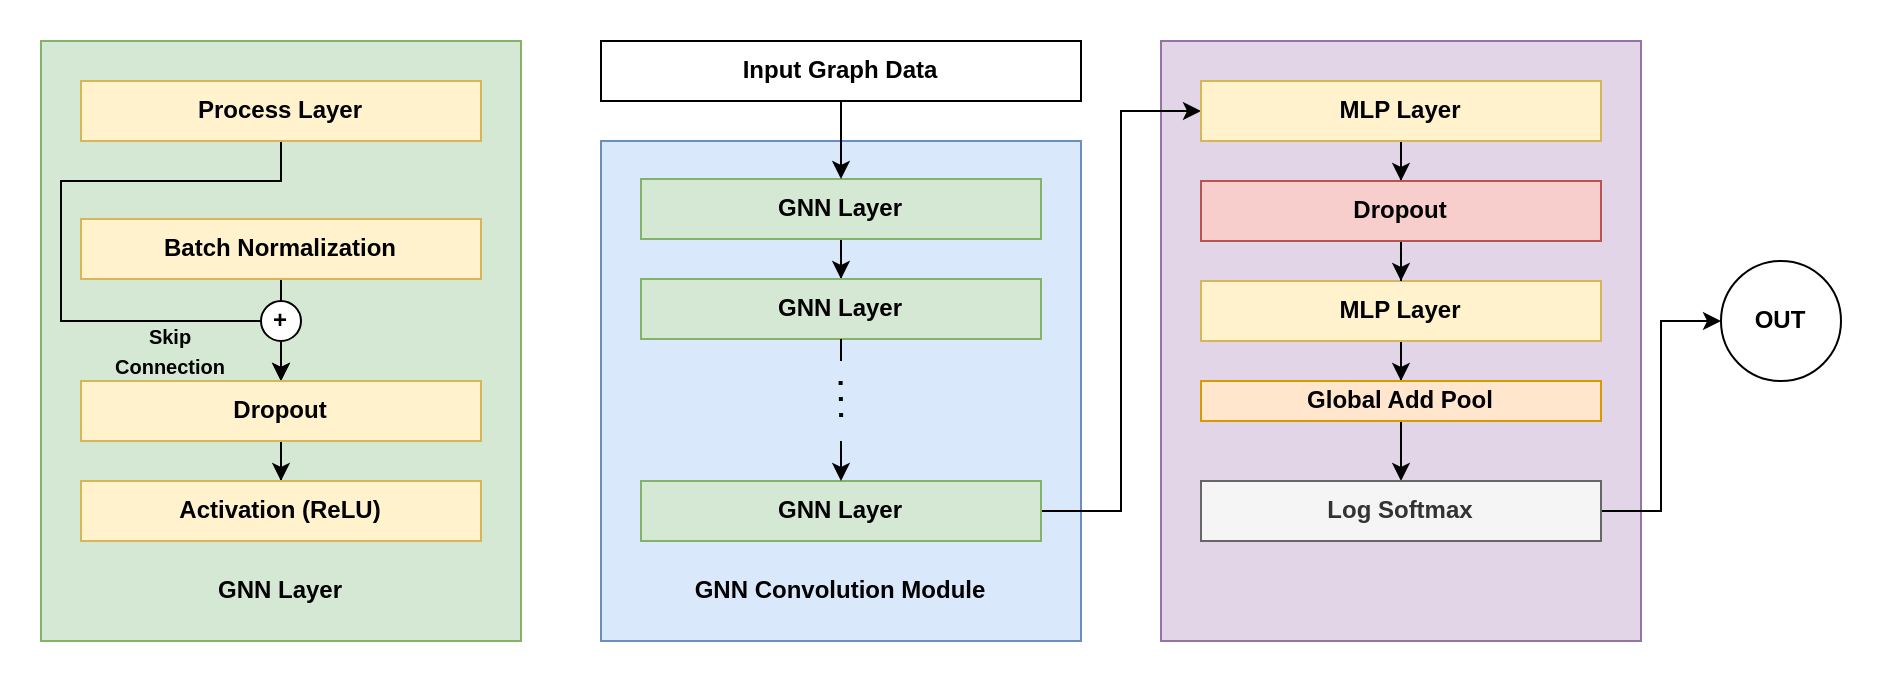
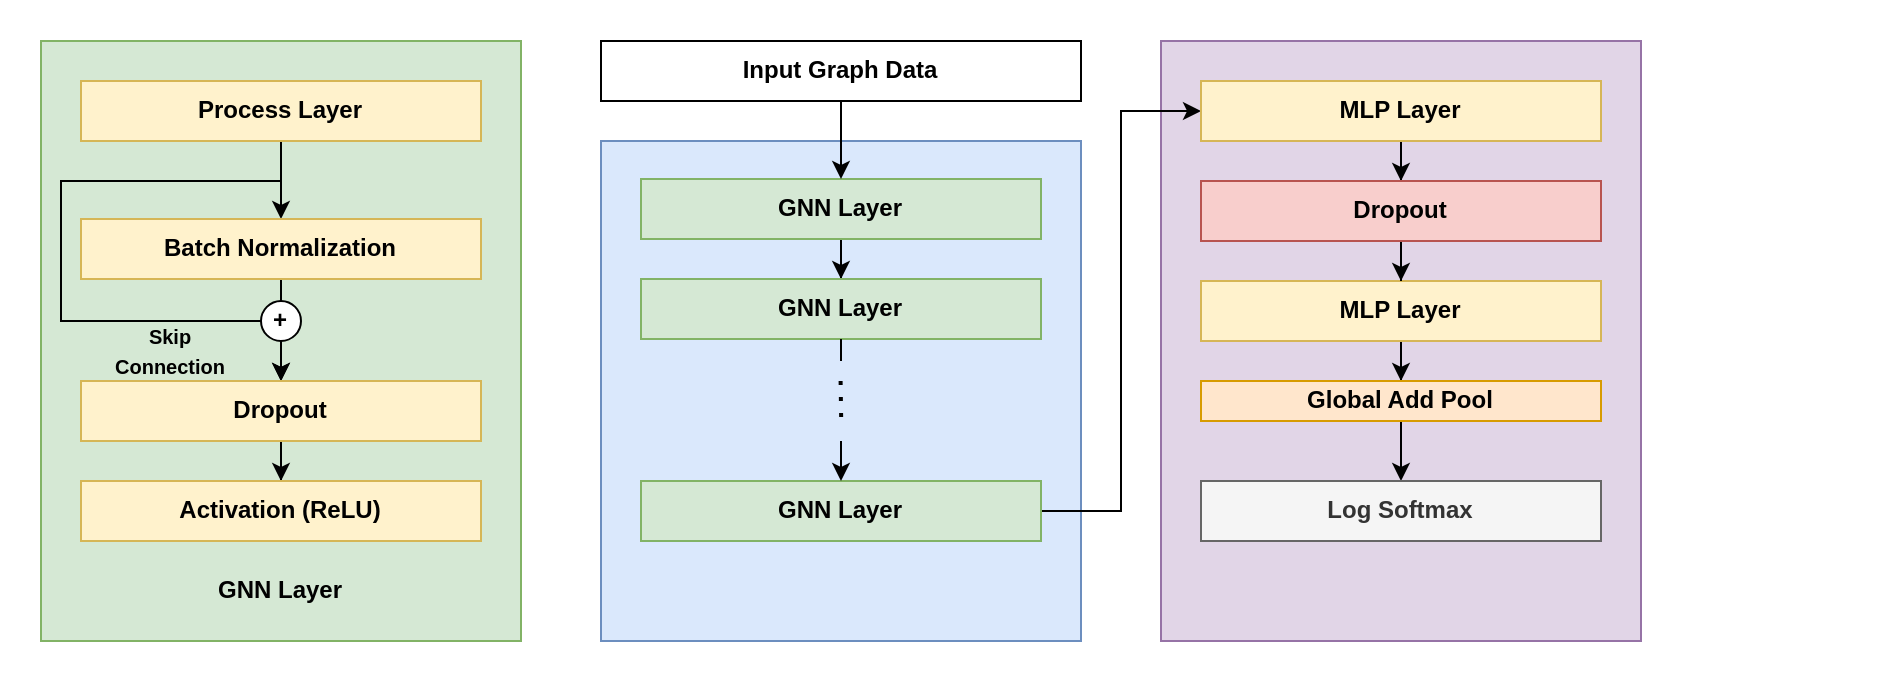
edge "Process Layer" -> "Batch Normalization": added
node "OUT": removed
edge "Log Softmax" -> "OUT": removed
node "GNN Convolution Module": removed
